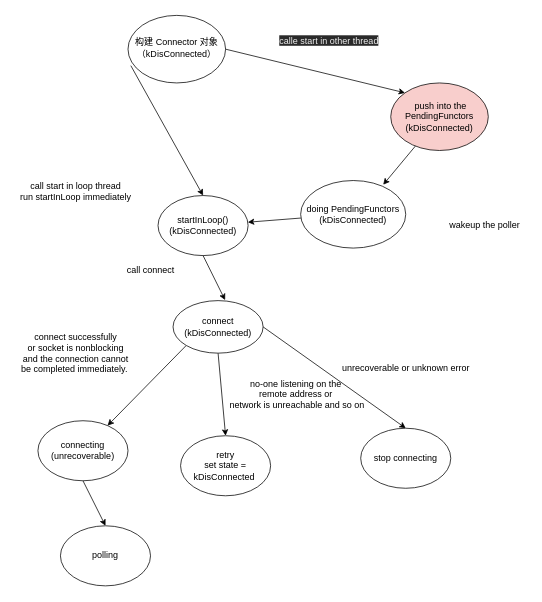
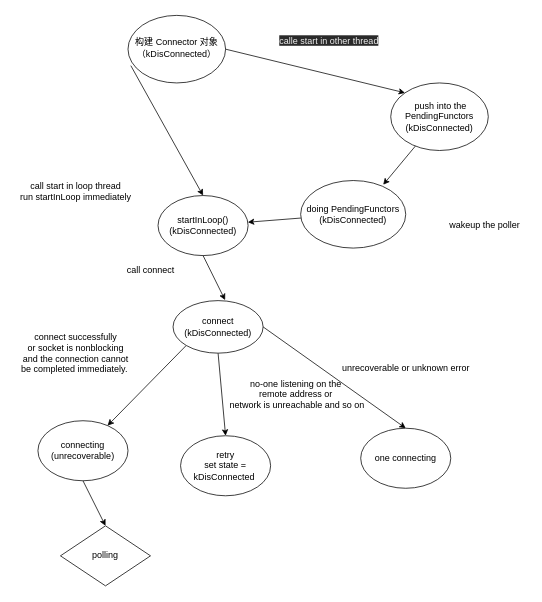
node "push into the PendingFunctors (kDisConnected)": fillcolor #f8cecc -> #ffffff
node "stop connecting": label "stop connecting" -> "one connecting"
node "polling": shape ellipse -> diamond
